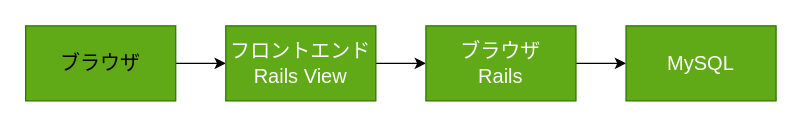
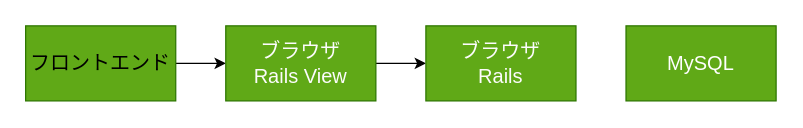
node "ブラウザ": label "ブラウザ" -> "フロントエンド"
node "フロントエンド Rails View": label "フロントエンド Rails View" -> "ブラウザ Rails View"
edge "ブラウザ Rails" -> "MySQL": removed
